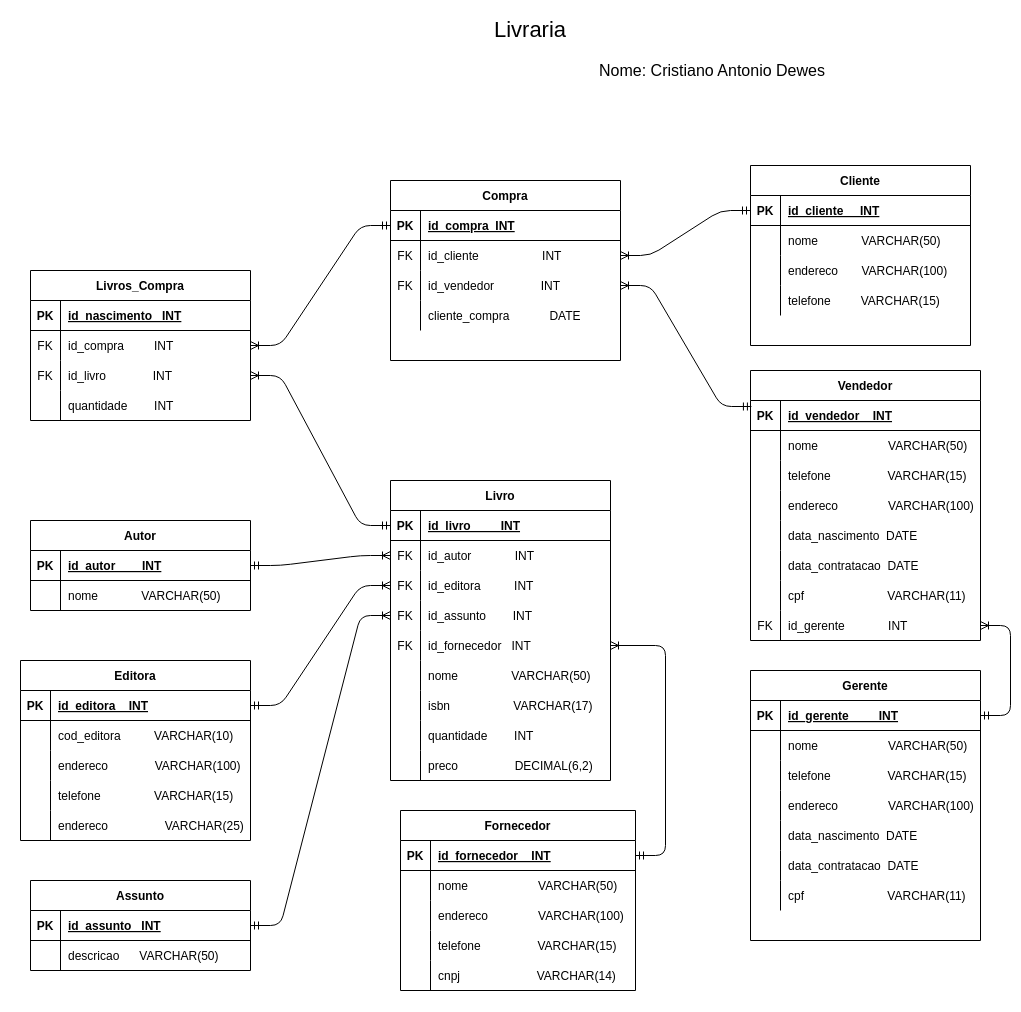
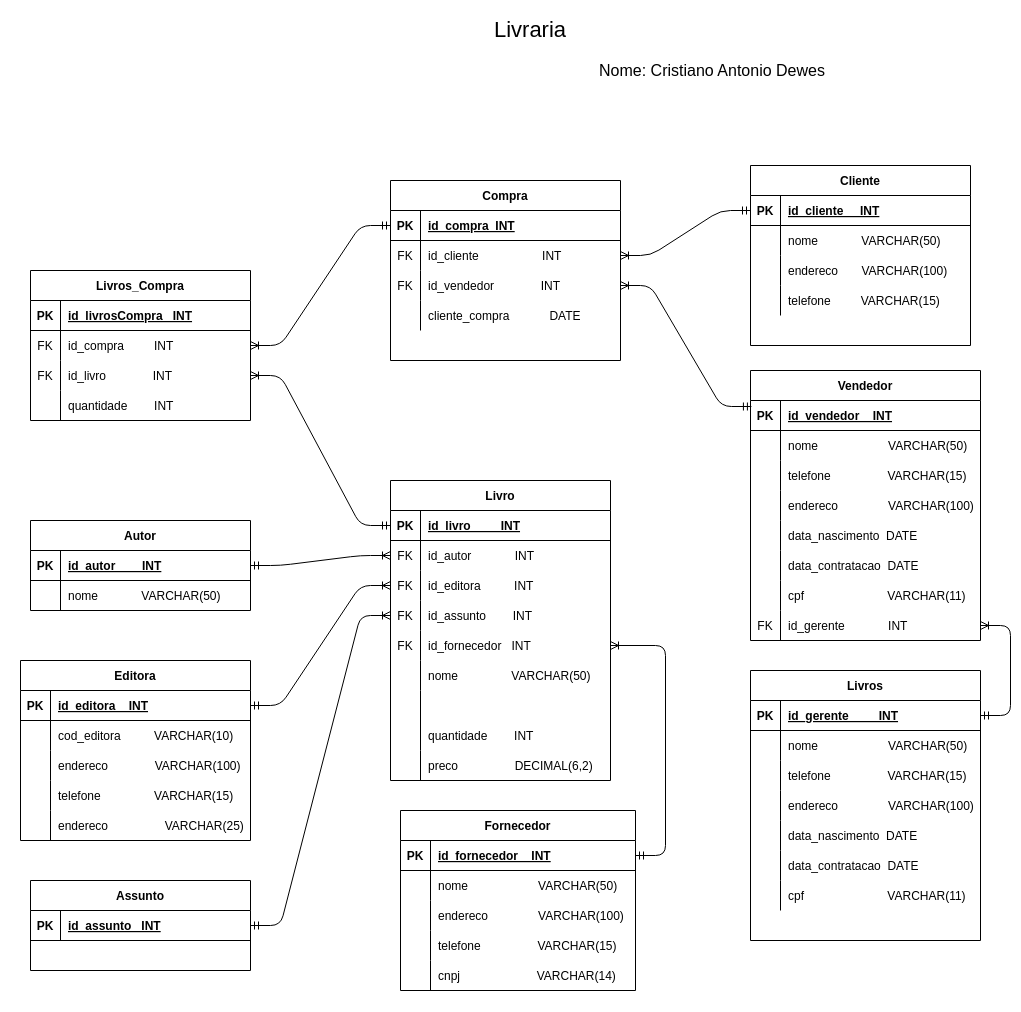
node "id_nascimento INT": label "id_nascimento INT" -> "id_livrosCompra INT"
node "Gerente": label "Gerente" -> "Livros"
node "isbn VARCHAR(17)": removed
node "descricao VARCHAR(50)": removed
